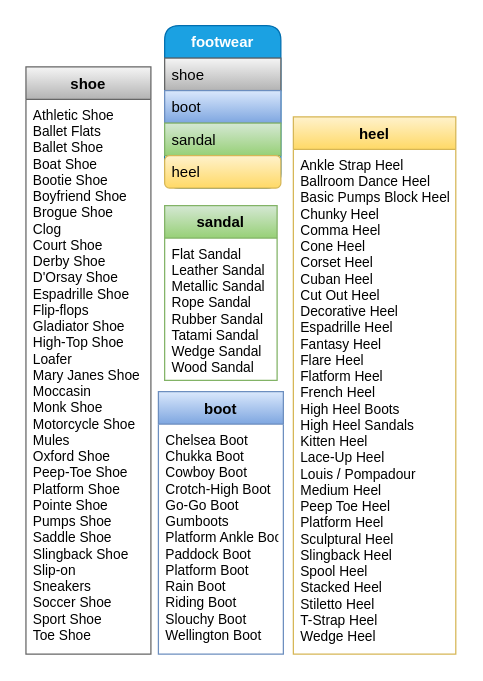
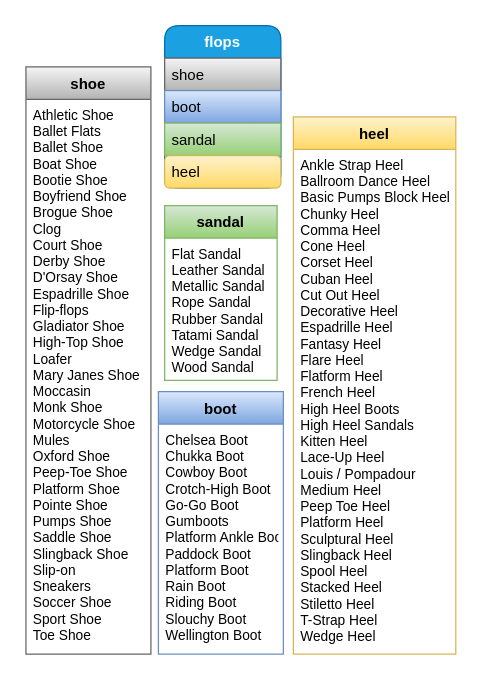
node "footwear": label "footwear" -> "flops"
